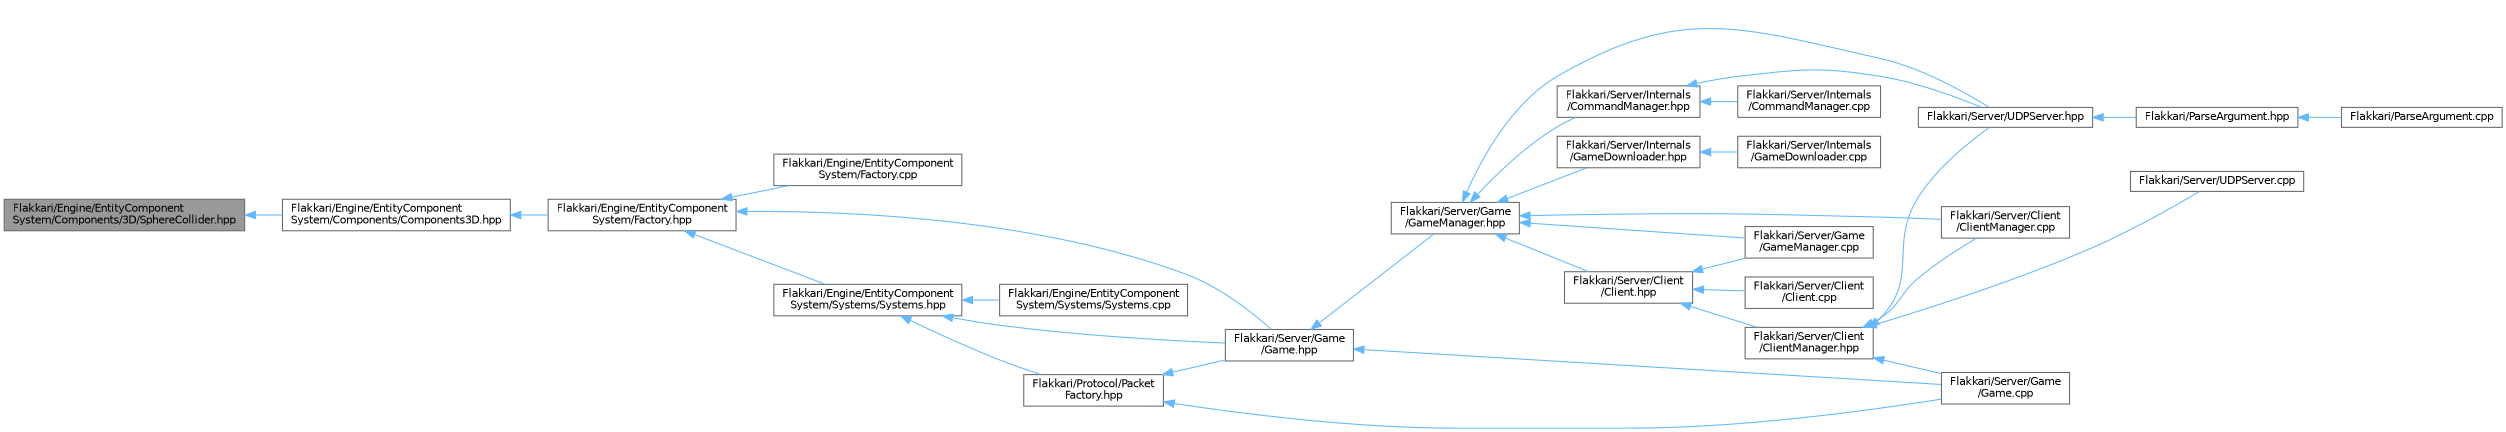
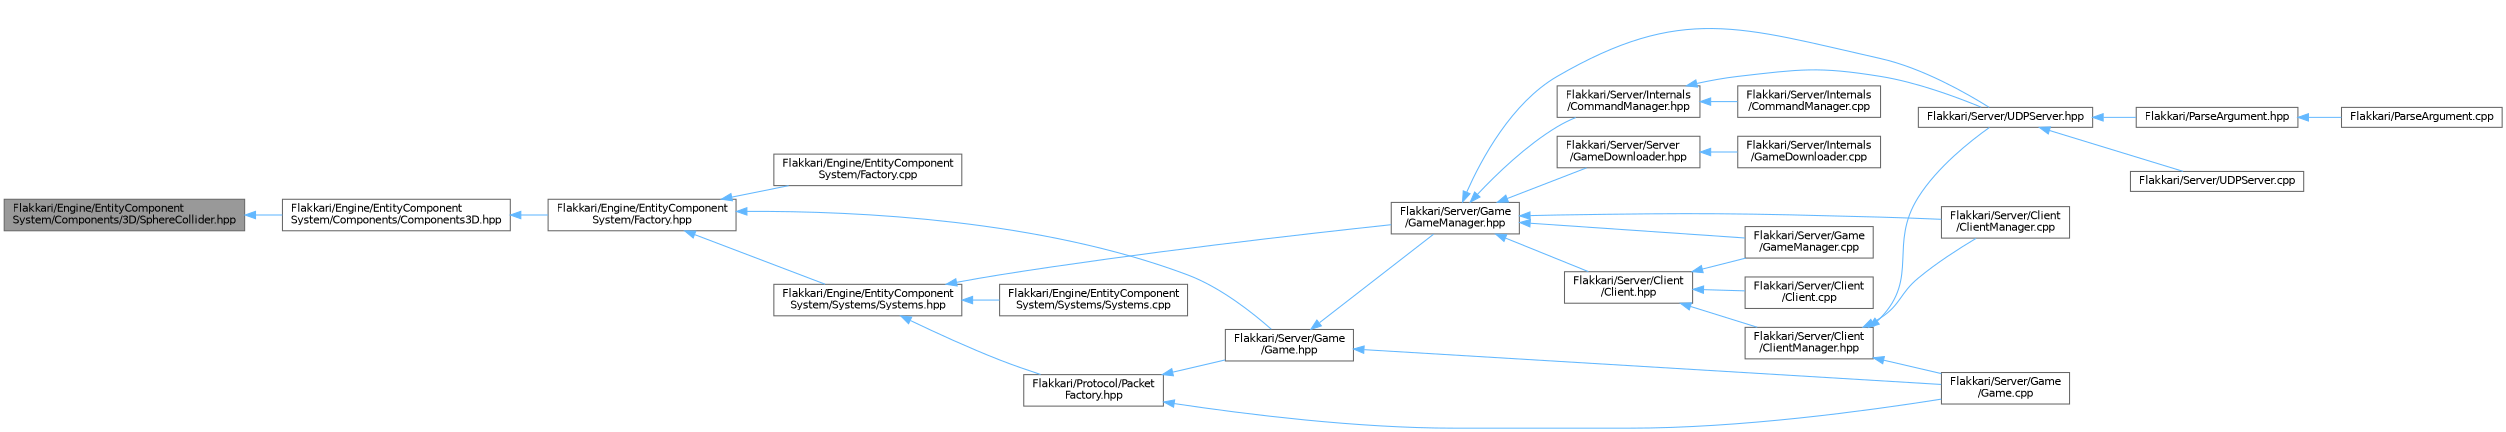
node "Flakkari/Server/Internals /GameDownloader.hpp": label "Flakkari/Server/Internals /GameDownloader.hpp" -> "Flakkari/Server/Server /GameDownloader.hpp"
edge "Flakkari/Server/UDPServer.cpp" -> "Flakkari/Server/Client /ClientManager.hpp": now "Flakkari/Server/UDPServer.cpp" -> "Flakkari/Server/UDPServer.hpp"
edge "Flakkari/Server/Game /Game.hpp" -> "Flakkari/Engine/EntityComponent System/Systems/Systems.hpp": now "Flakkari/Server/Game /GameManager.hpp" -> "Flakkari/Engine/EntityComponent System/Systems/Systems.hpp"
